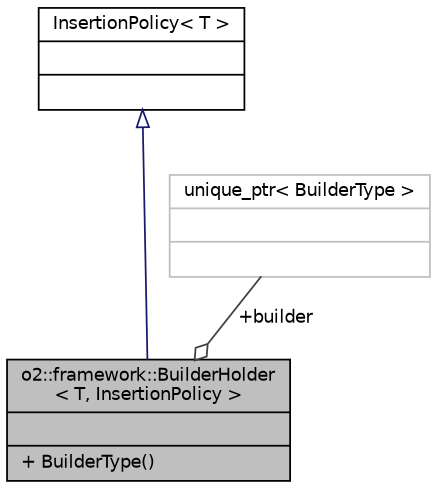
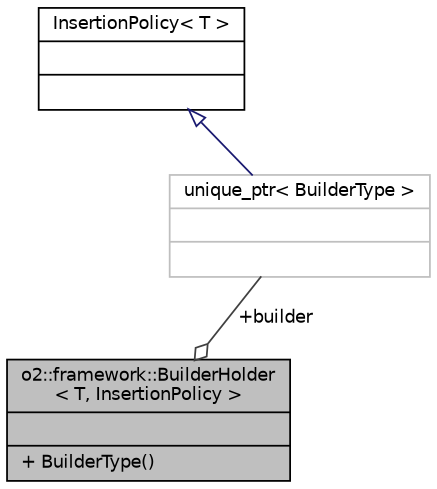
edge "o2::framework::BuilderHolder" -> "InsertionPolicy< T >": now "unique_ptr< BuilderType >" -> "InsertionPolicy< T >"
